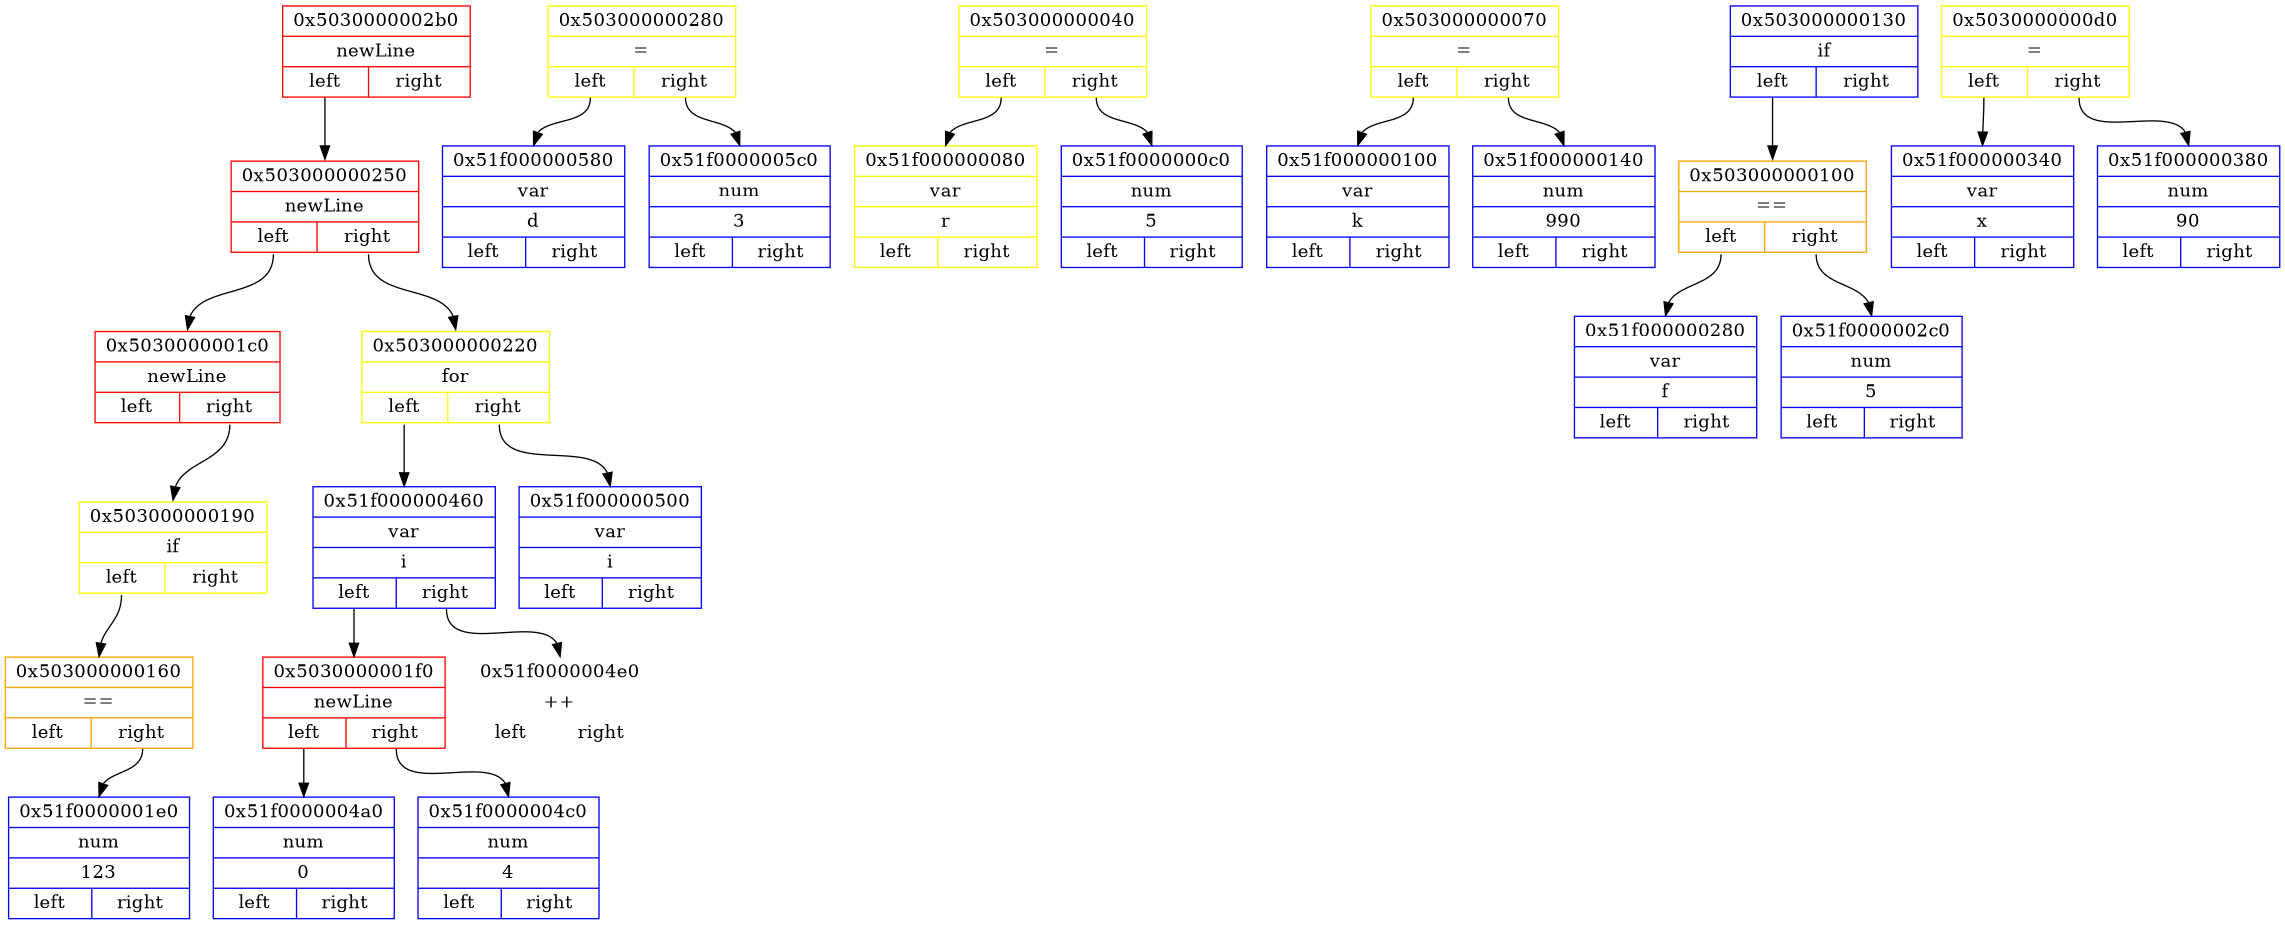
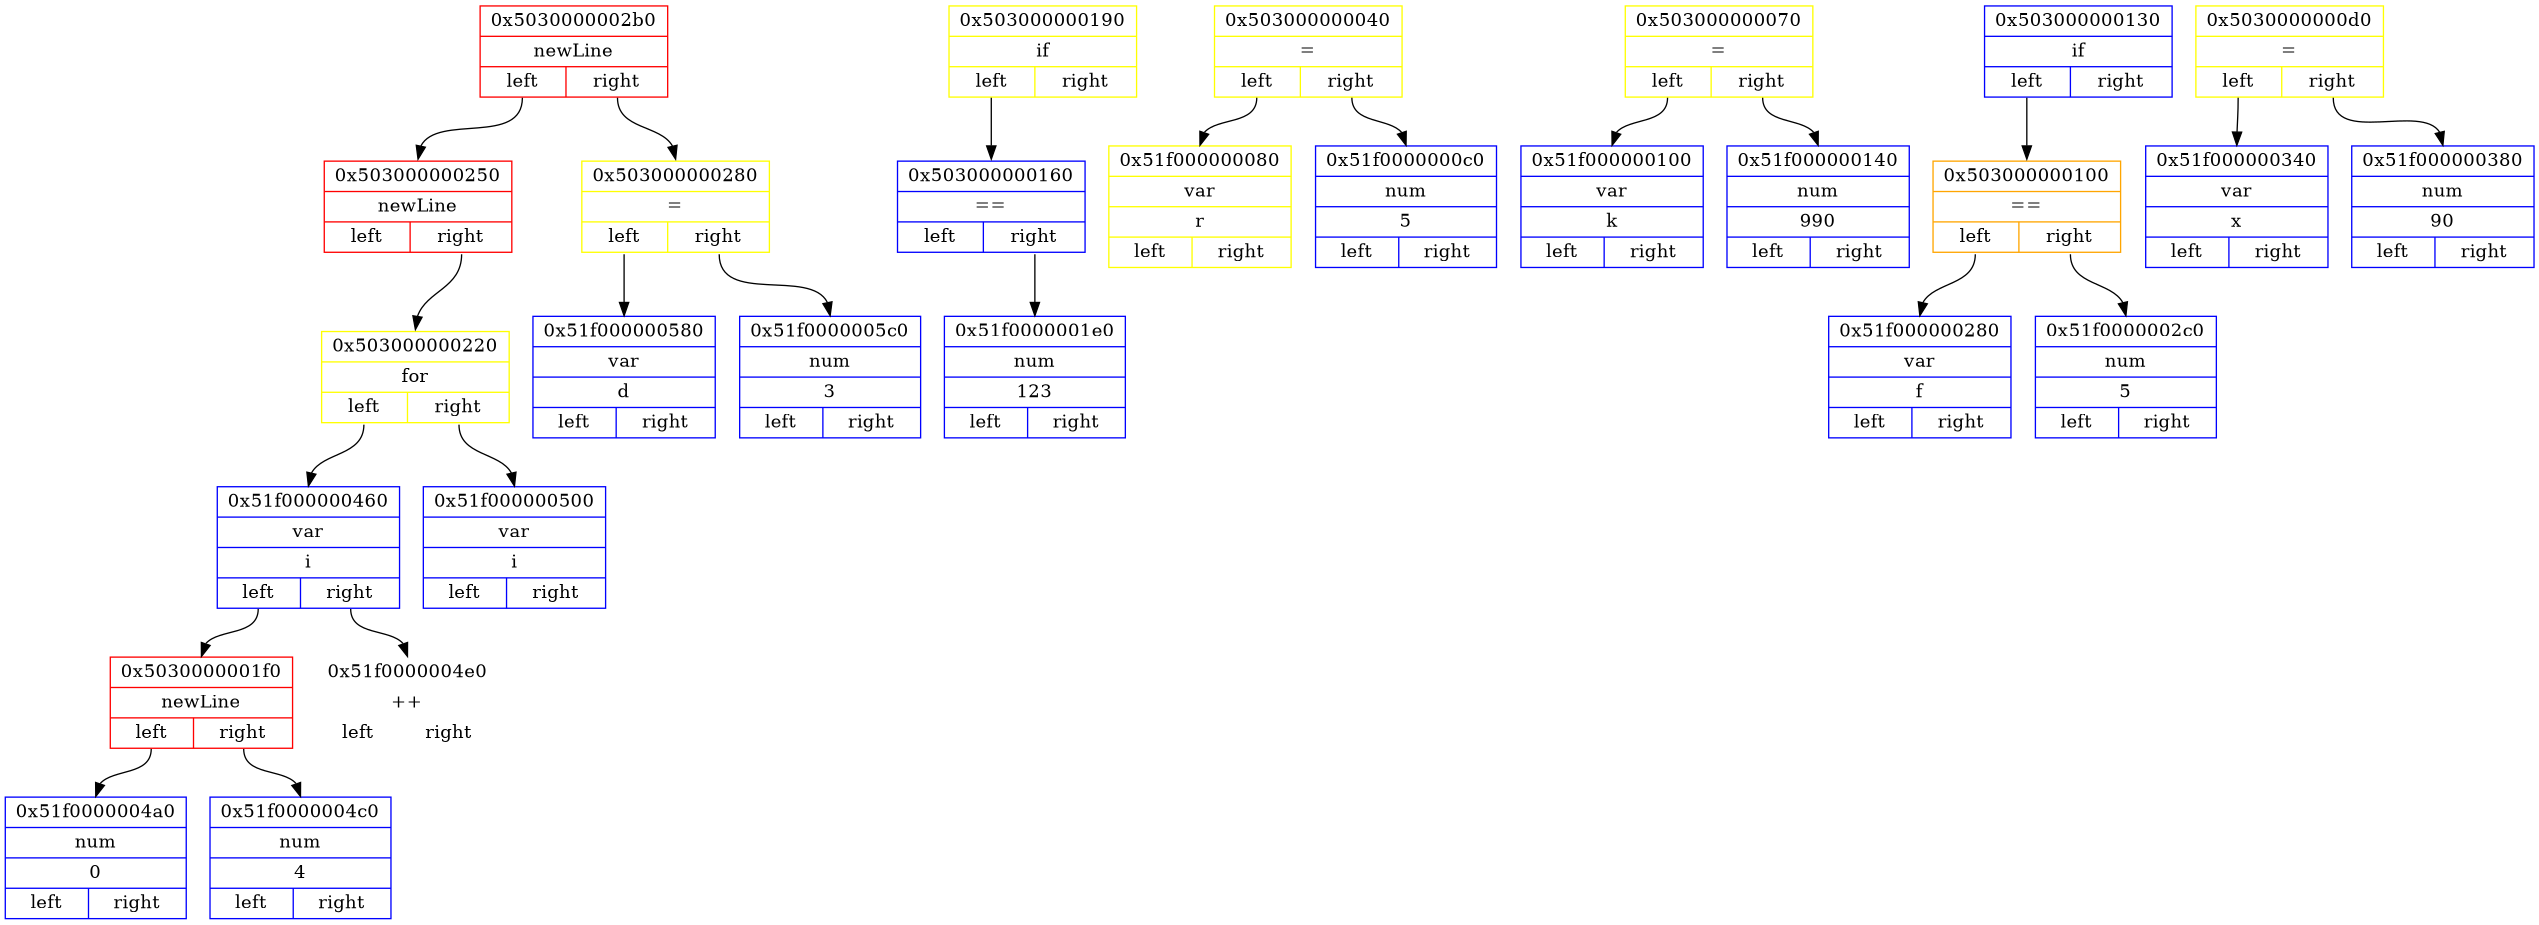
edge "0x5030000002b0" -> "0x503000000280": added
node "0x5030000001c0": removed
node "0x503000000160": color orange -> blue
